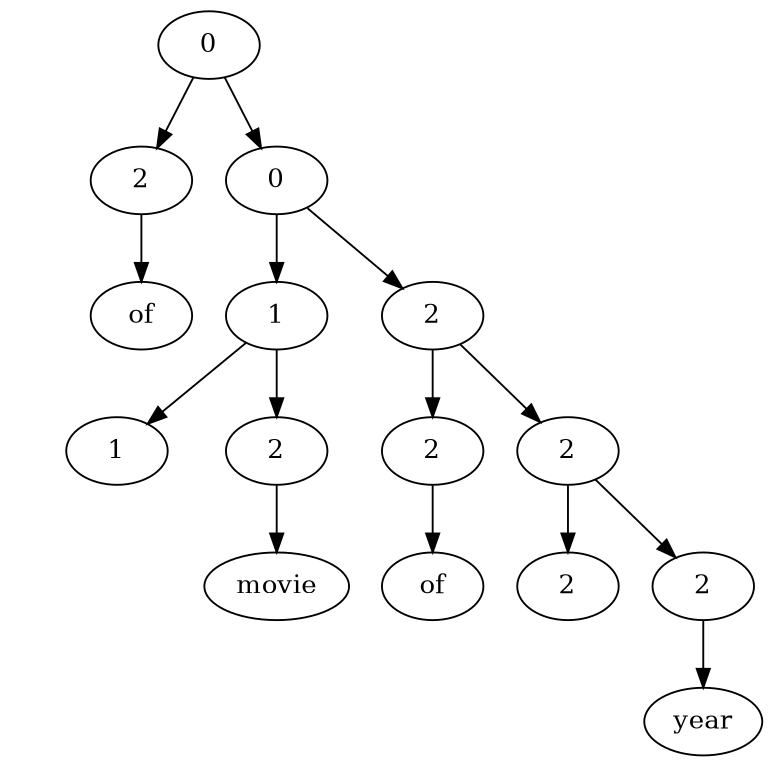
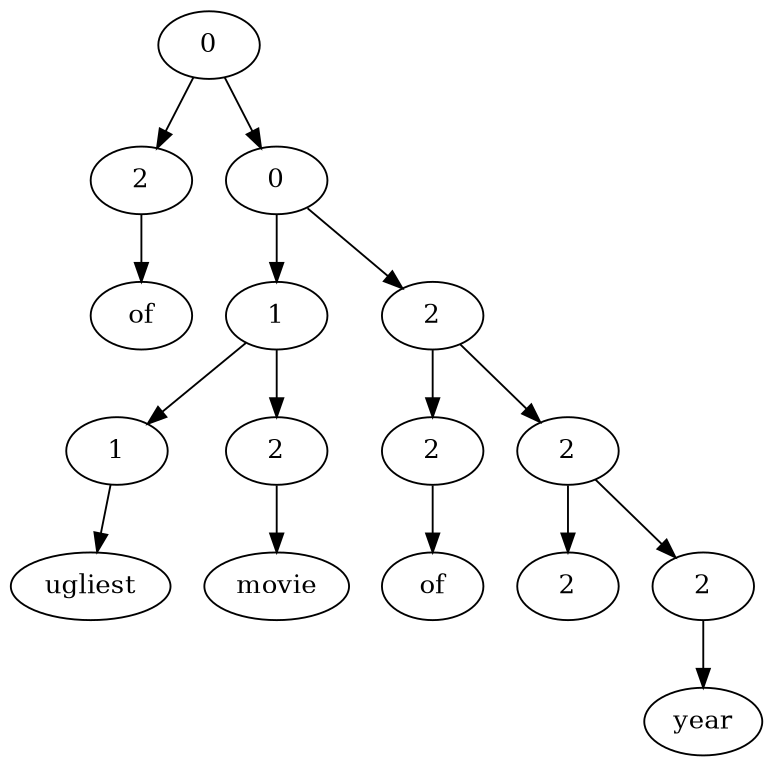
node "ugliest": added
